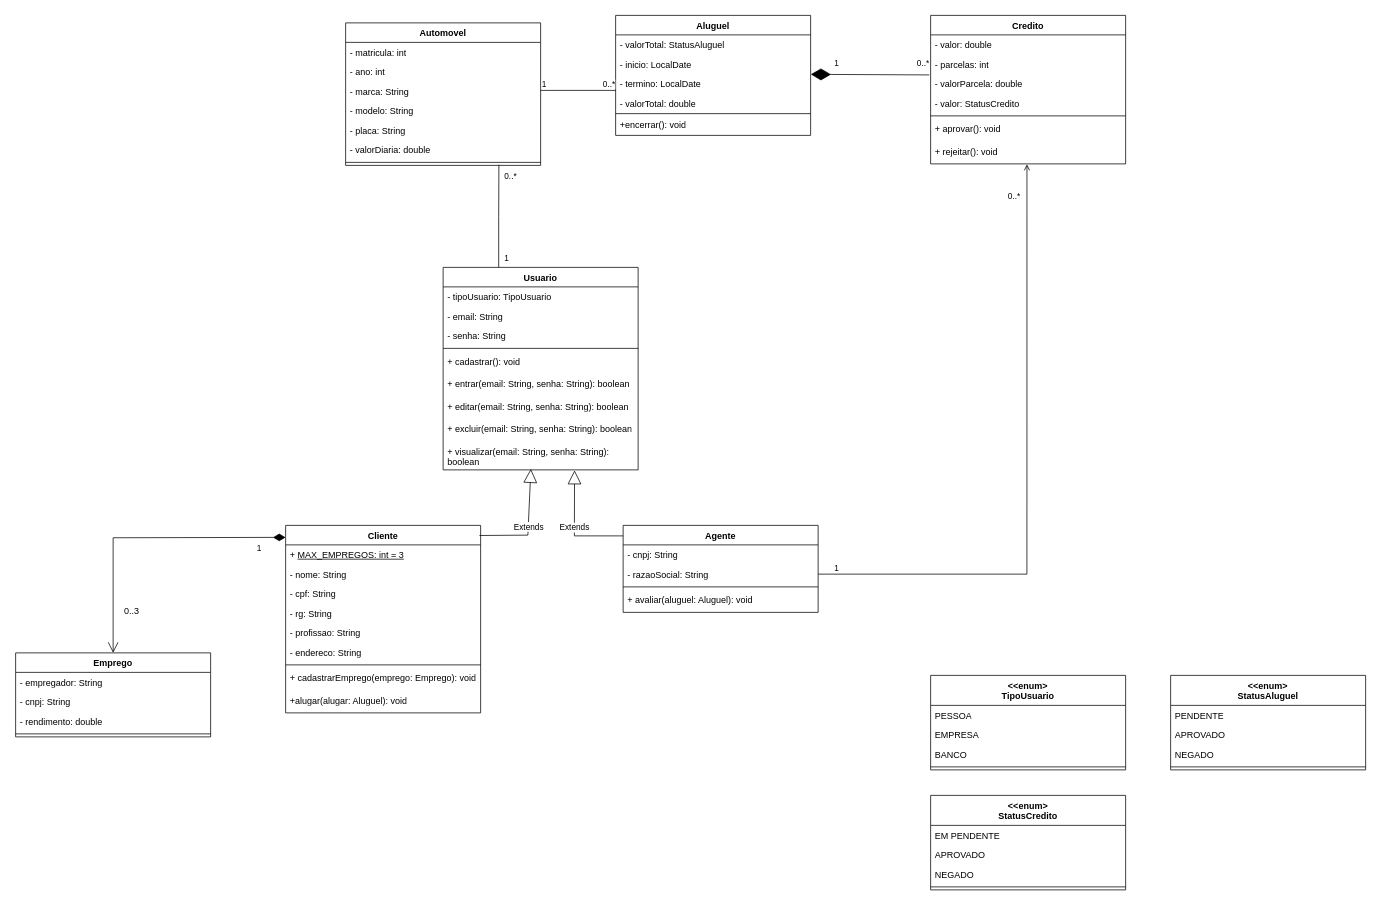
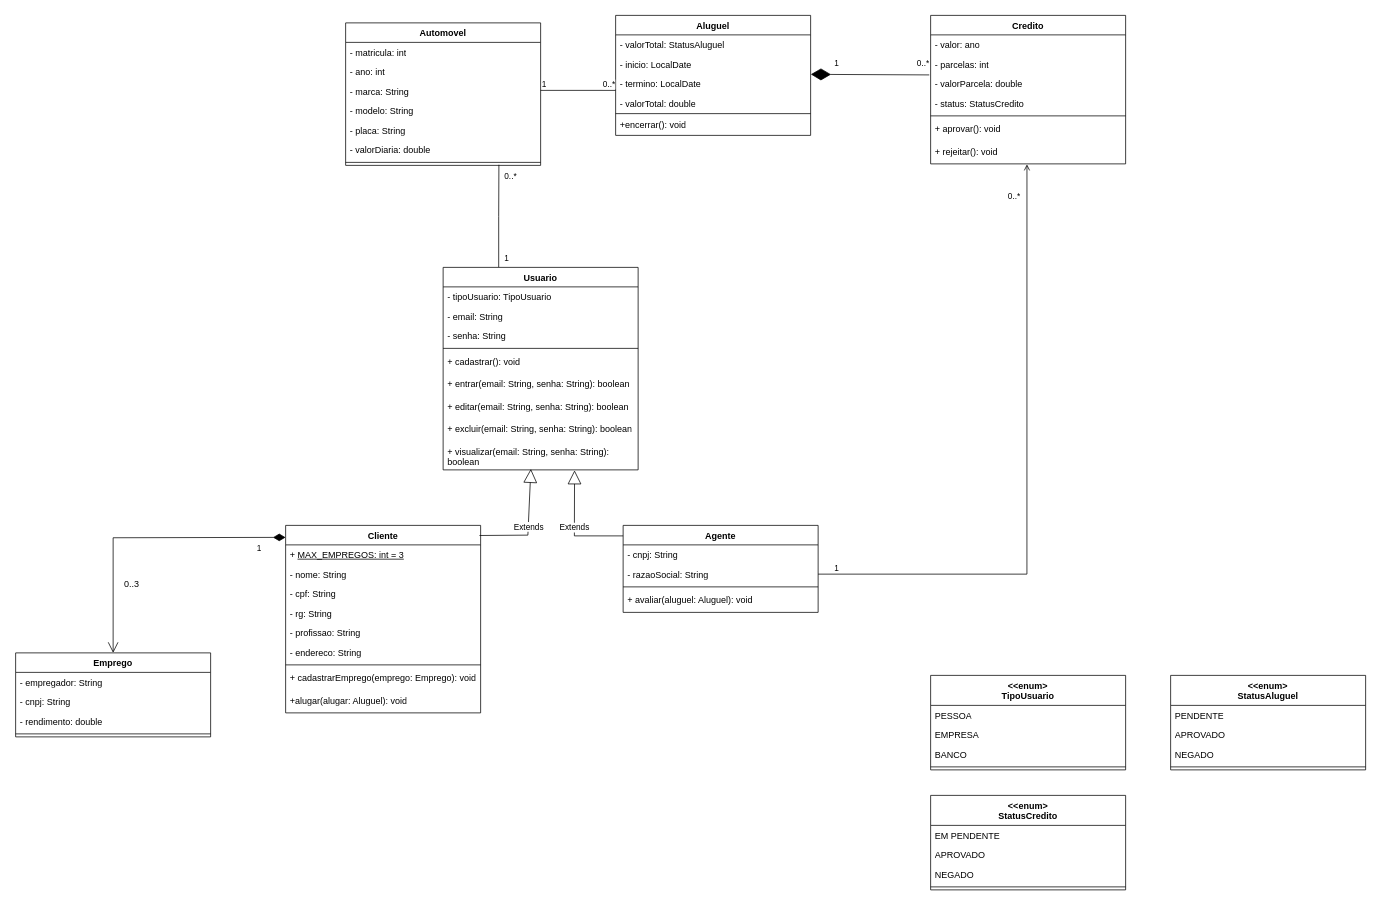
node "- valor: double": label "- valor: double" -> "- valor: ano"
node "- valor: StatusCredito": label "- valor: StatusCredito" -> "- status: StatusCredito"
node "0..3": moved (132, 611) -> (132, 584)
